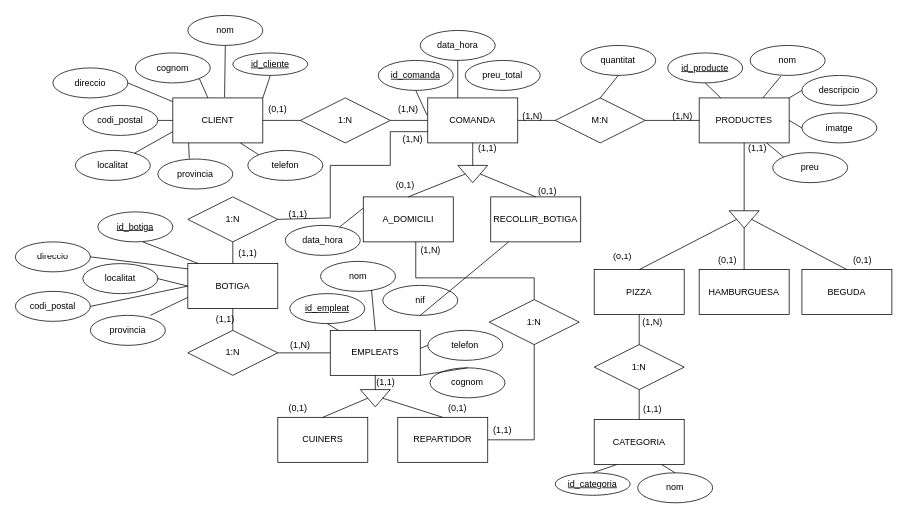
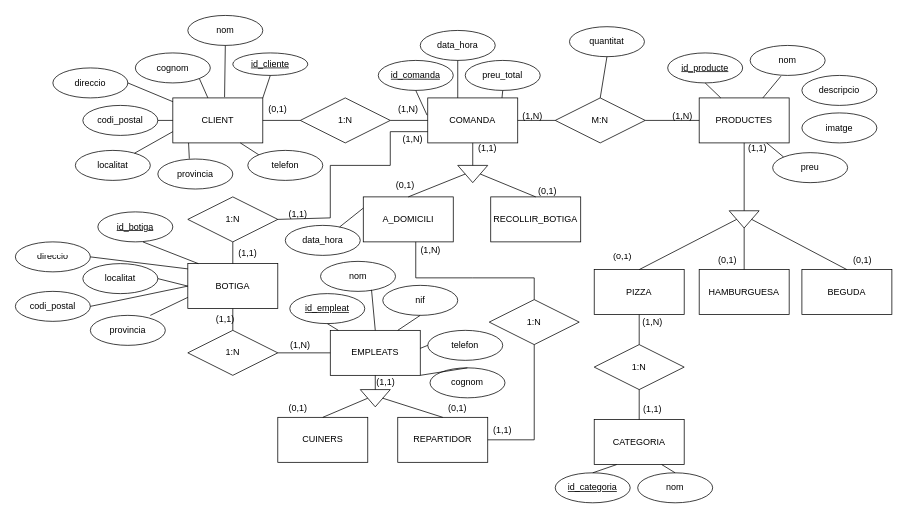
node "quantitat": moved (618, 60) -> (607, 42)
edge "descripcio" -- "PRODUCTES": removed
edge "preu_total" -- "COMANDA": added
edge "PRODUCTES" -- "imatge": removed
edge "RECOLLIR_BOTIGA" -- "nif": now "EMPLEATS" -- "nif"
node "id_categoria": size 75x23 -> 75x30
